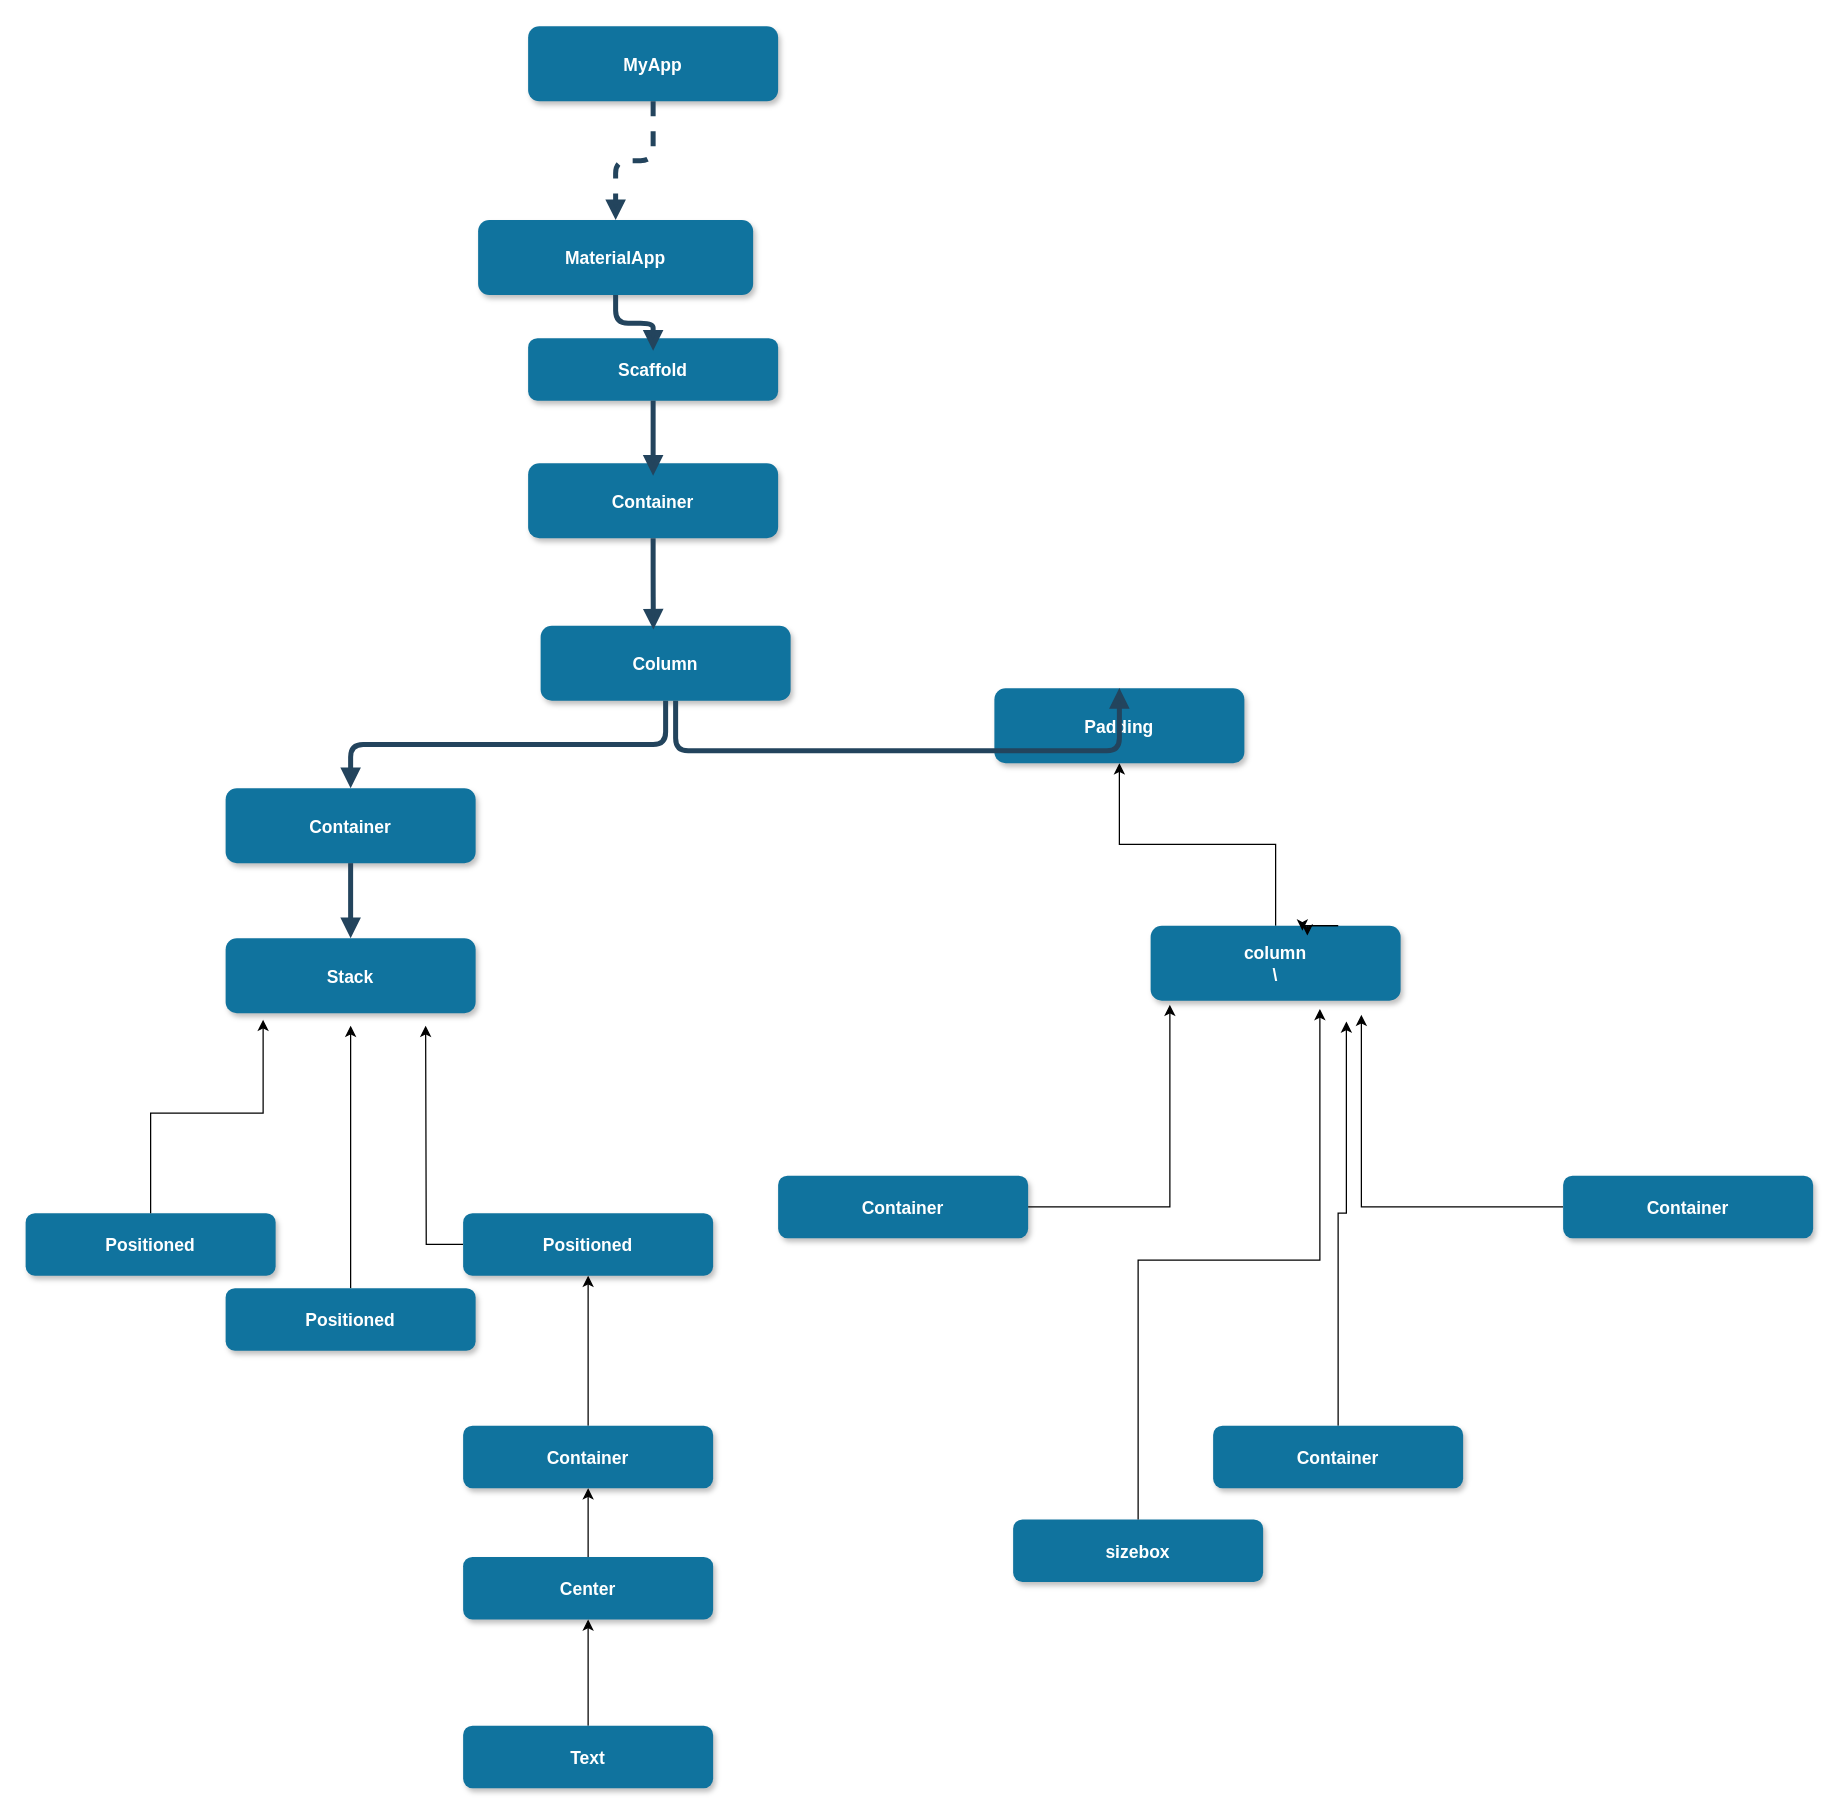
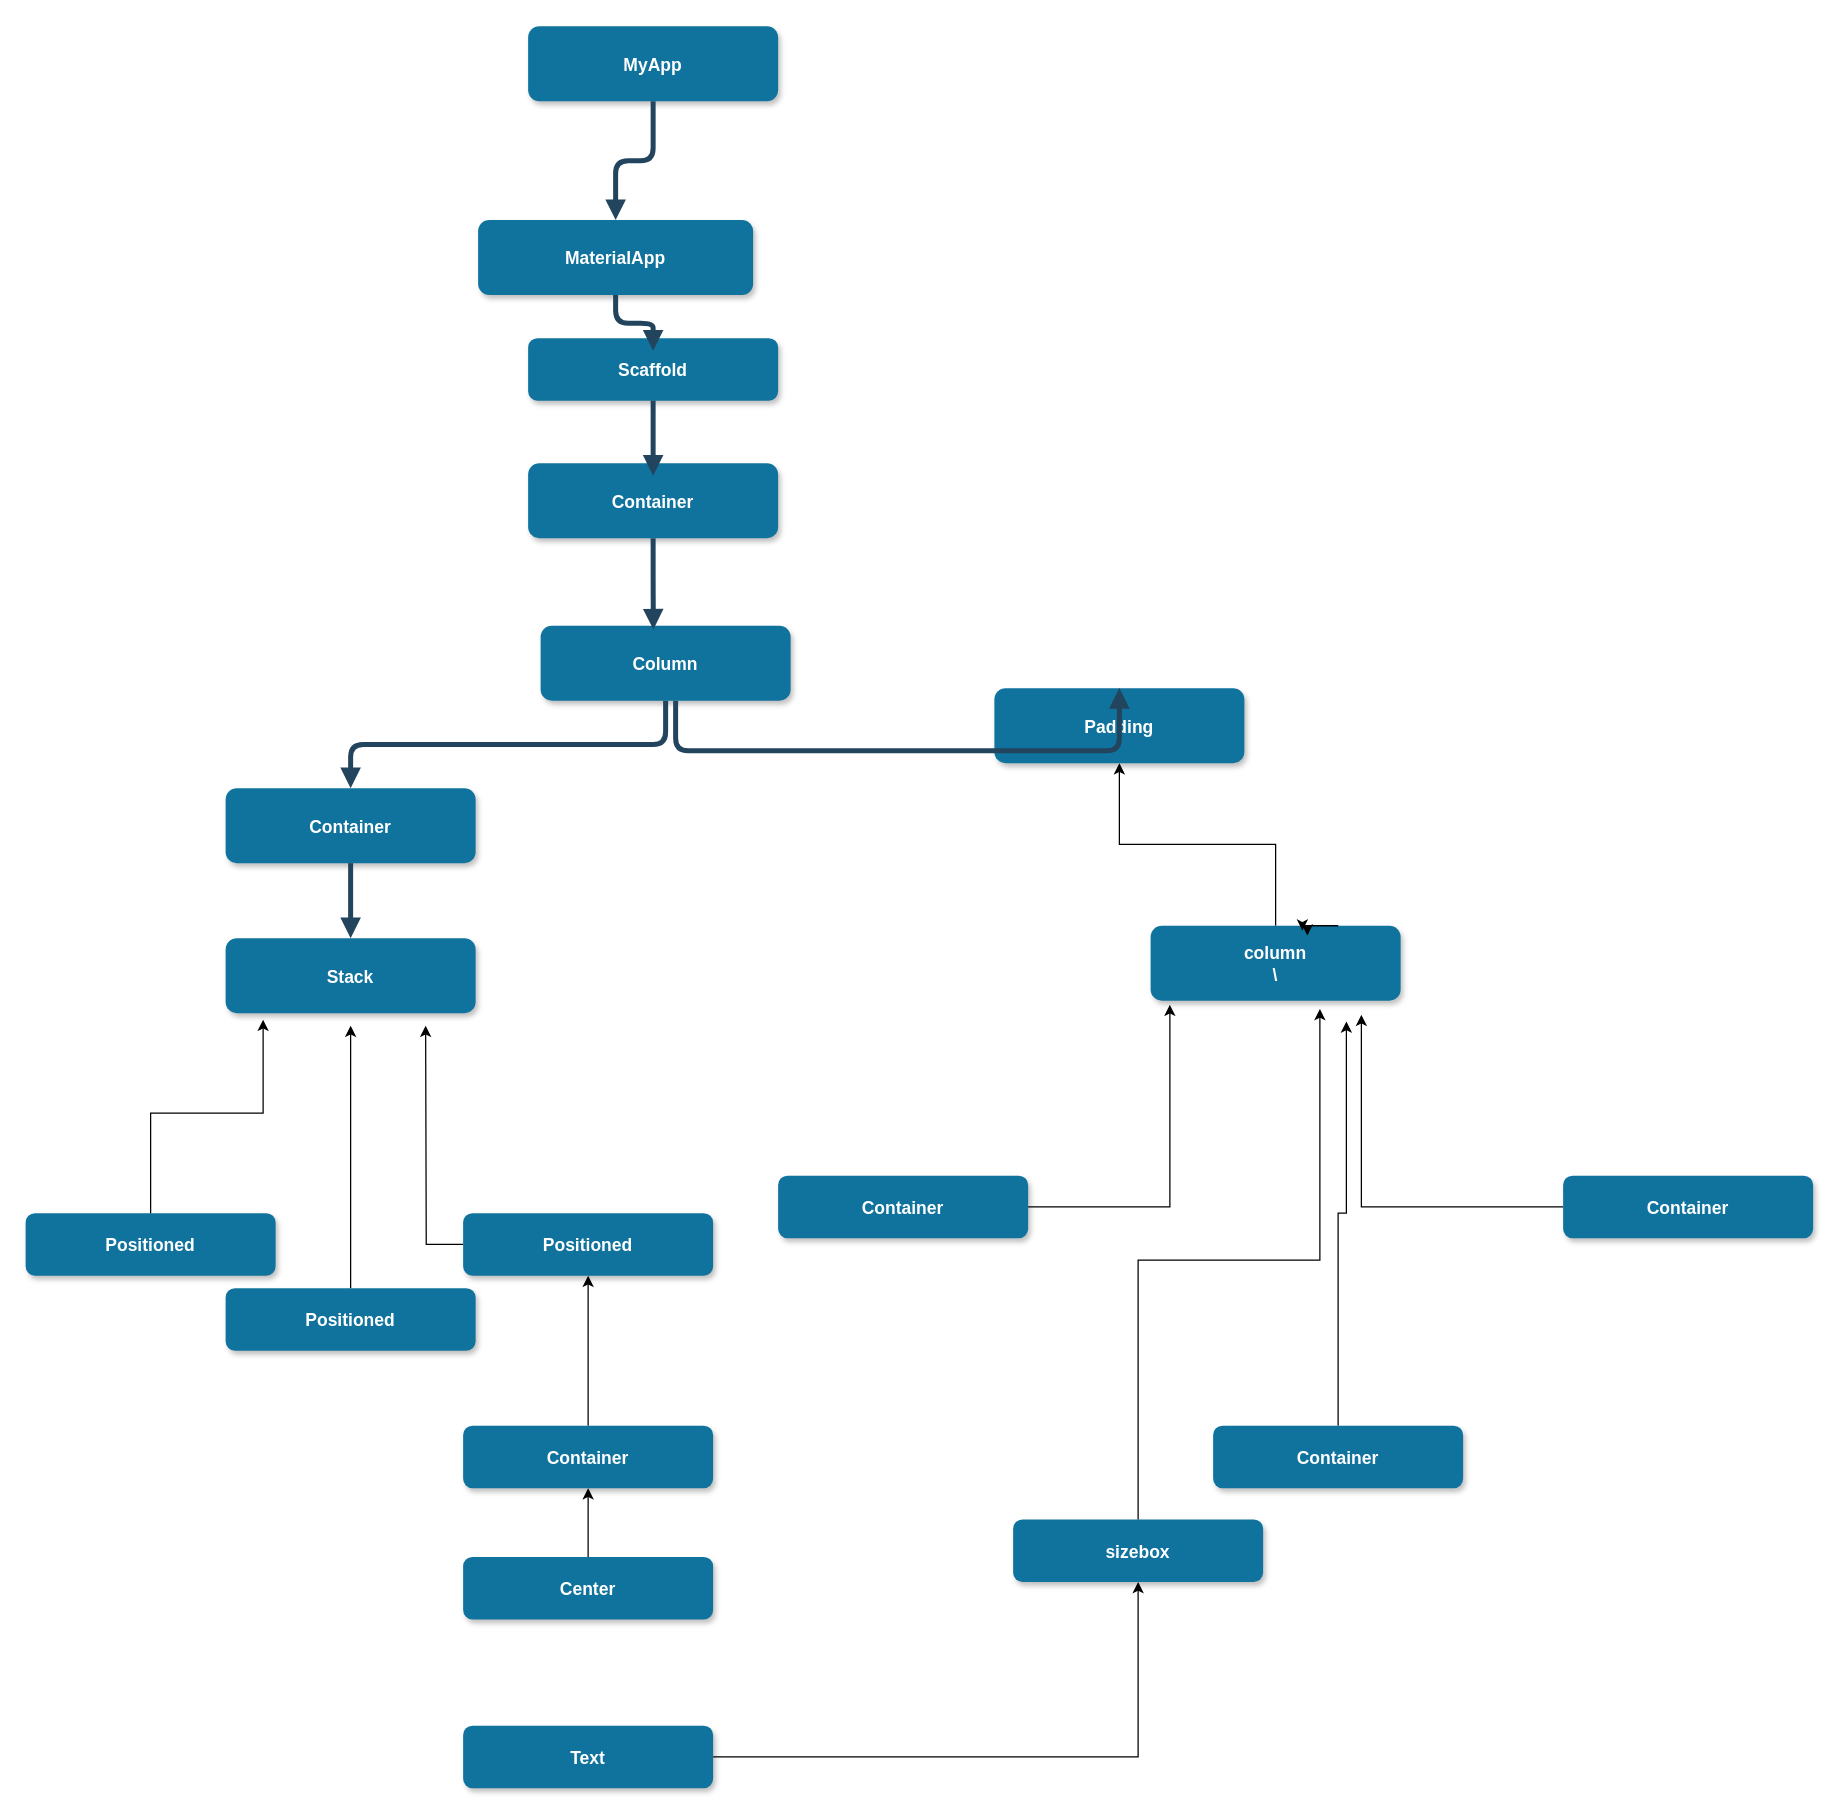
edge "MyApp" -> "MaterialApp": style dashed -> solid
edge "Text" -> "Center": now "Text" -> "sizebox"
